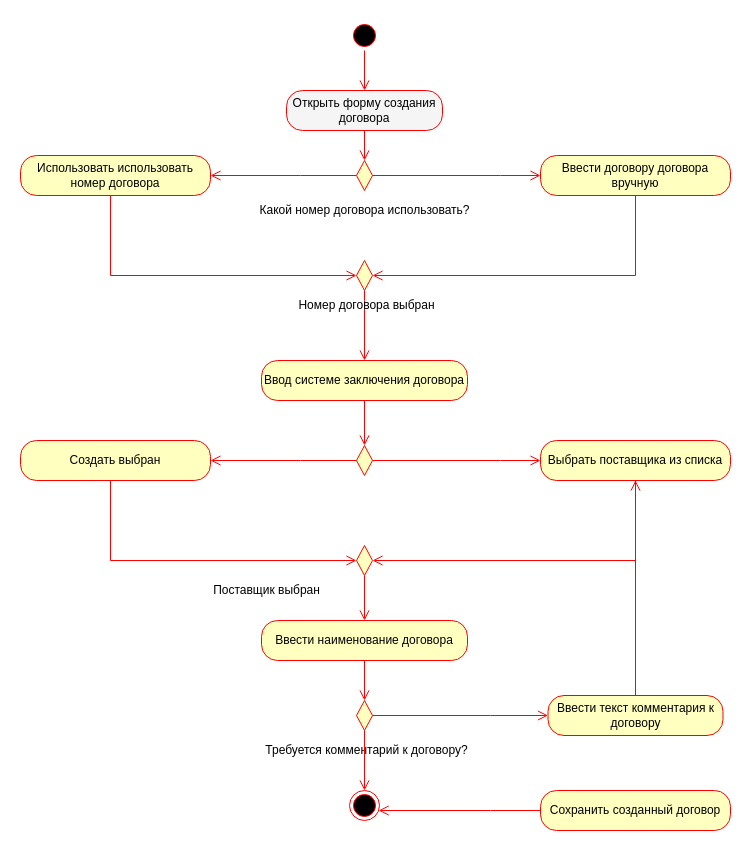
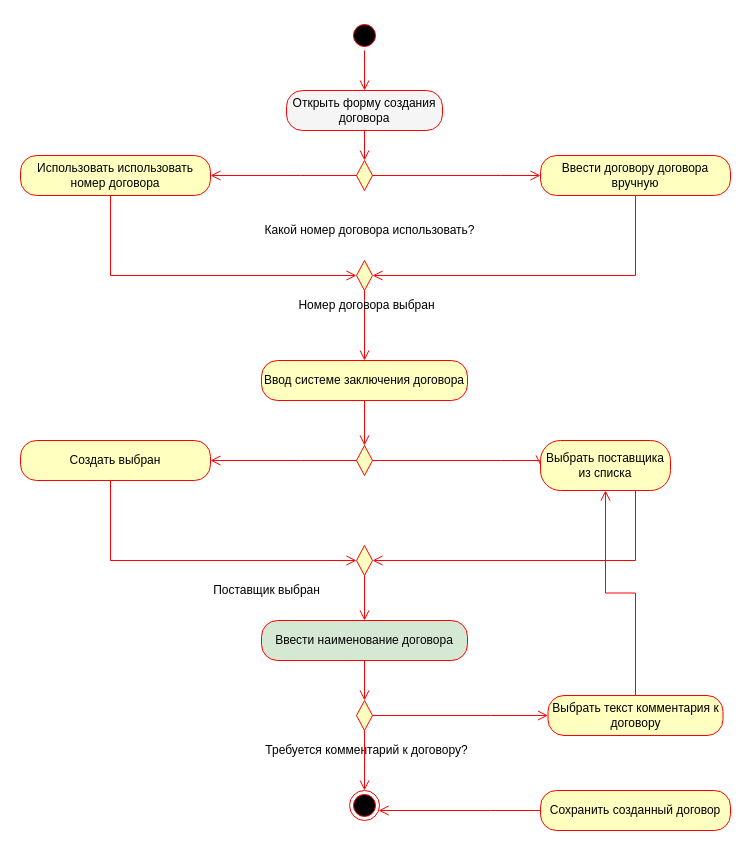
node "Какой номер договора использовать?": moved (365, 211) -> (370, 231)
node "Выбрать поставщика из списка": size 190x40 -> 130x50
node "Ввести наименование договора": fillcolor #ffffc0 -> #d5e8d4
node "Ввести текст комментария к договору": label "Ввести текст комментария к договору" -> "Выбрать текст комментария к договору"
